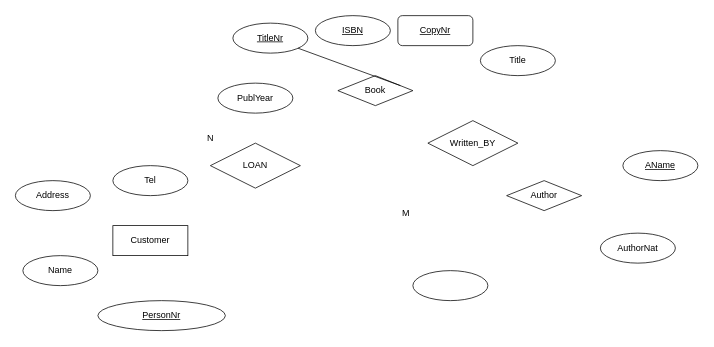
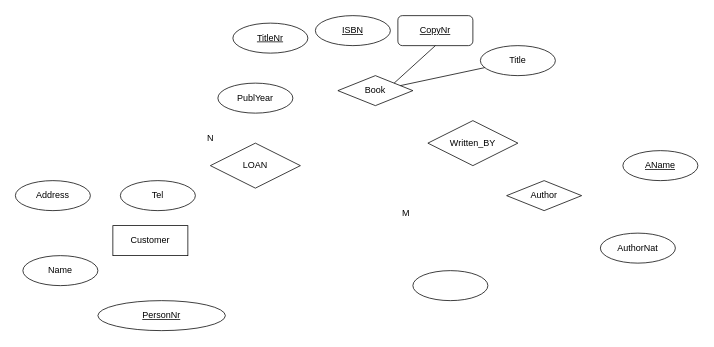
edge "CopyNr" -- "Book": added
edge "TitleNr" -- "Book": now "Title" -- "Book"
node "Tel": moved (150, 180) -> (158, 195)
